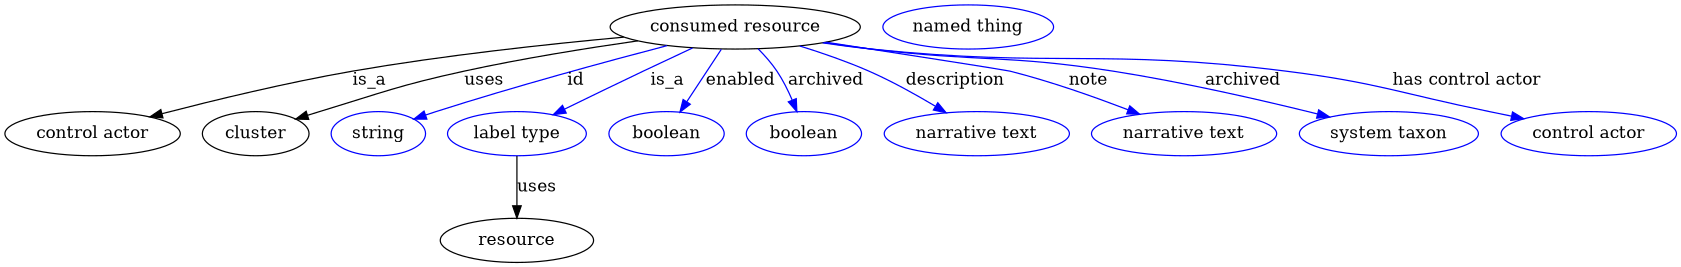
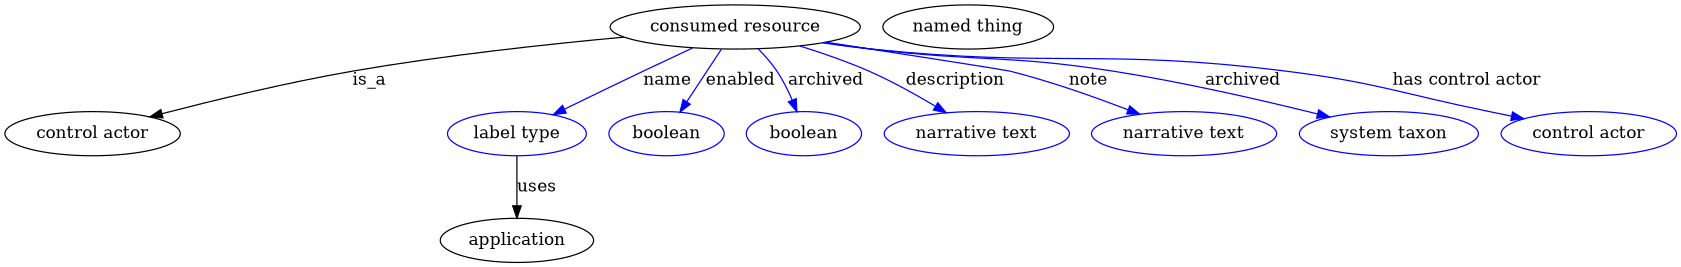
node "named thing": color blue -> black
edge "consumed resource" -> "label type": label "is_a" -> "name"
node "cluster": removed
node "string": removed
node "resource": label "resource" -> "application"
